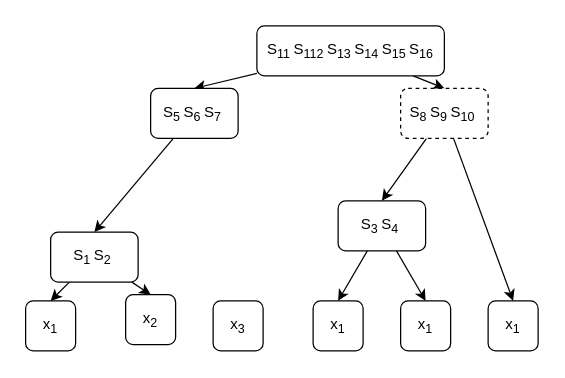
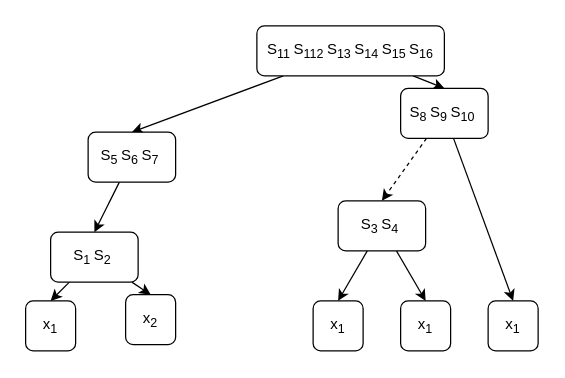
node "S5 S6 S7": moved (194, 113) -> (132, 157)
node "S8 S9 S10": style dashed -> solid
edge "S8 S9 S10" -> "S3 S4": style solid -> dashed
node "x3": removed
